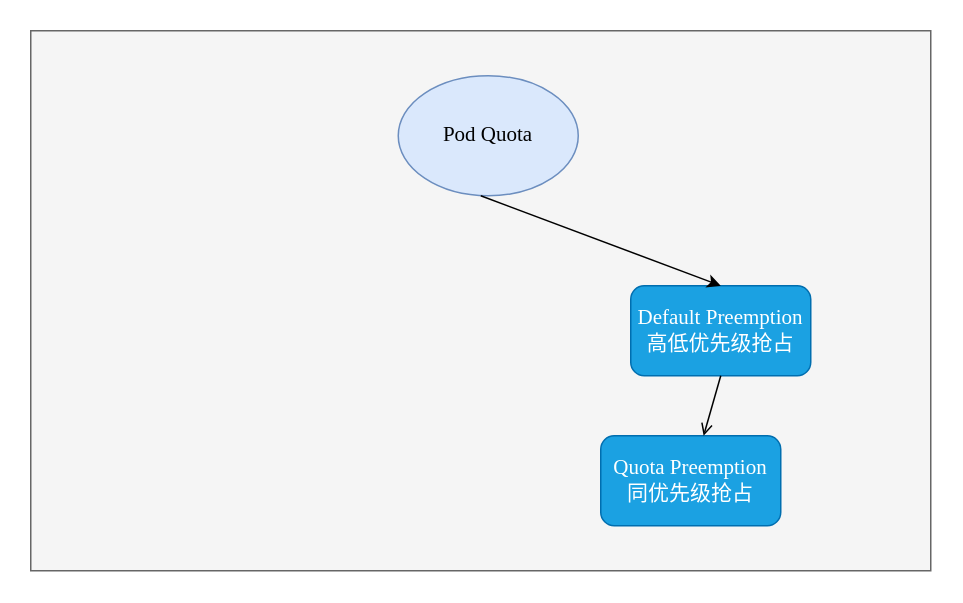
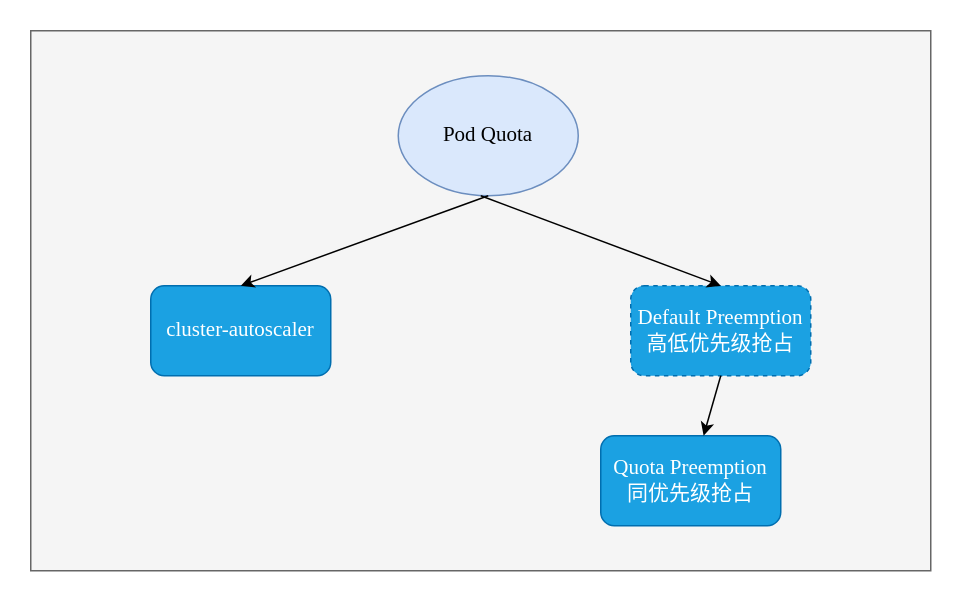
edge "Pod Quota" -> "cluster-autoscaler": added
node "cluster-autoscaler": added
node "Default Preemption 高低优先级抢占": style solid -> dashed
edge "Default Preemption 高低优先级抢占" -> "Quota Preemption 同优先级抢占": arrowhead open -> classic
